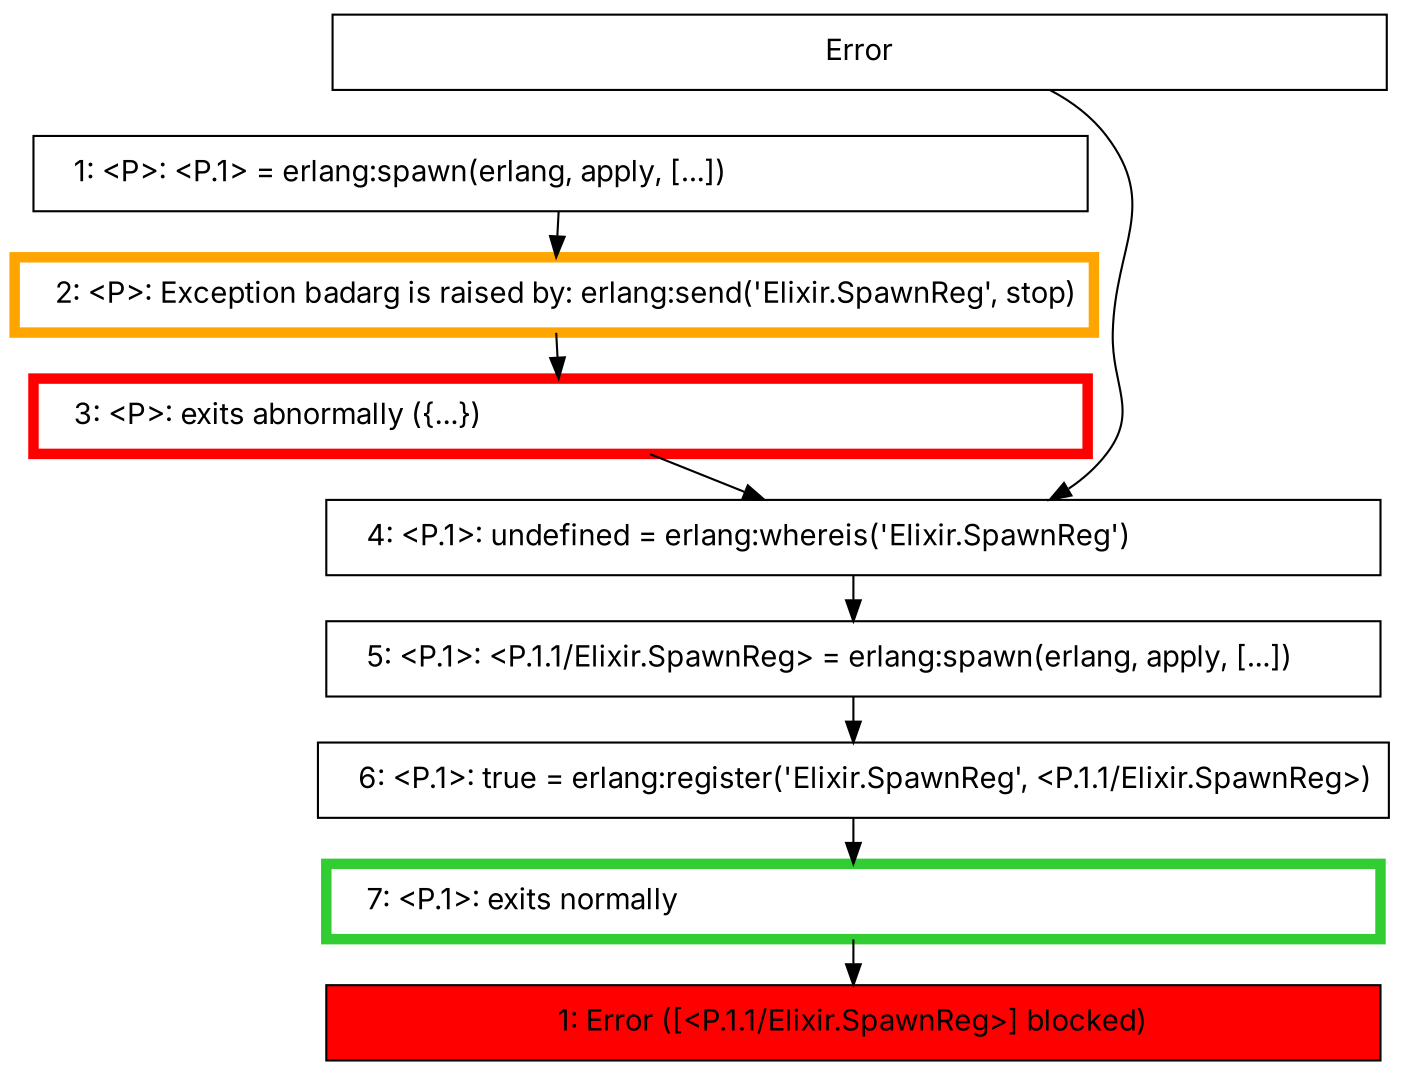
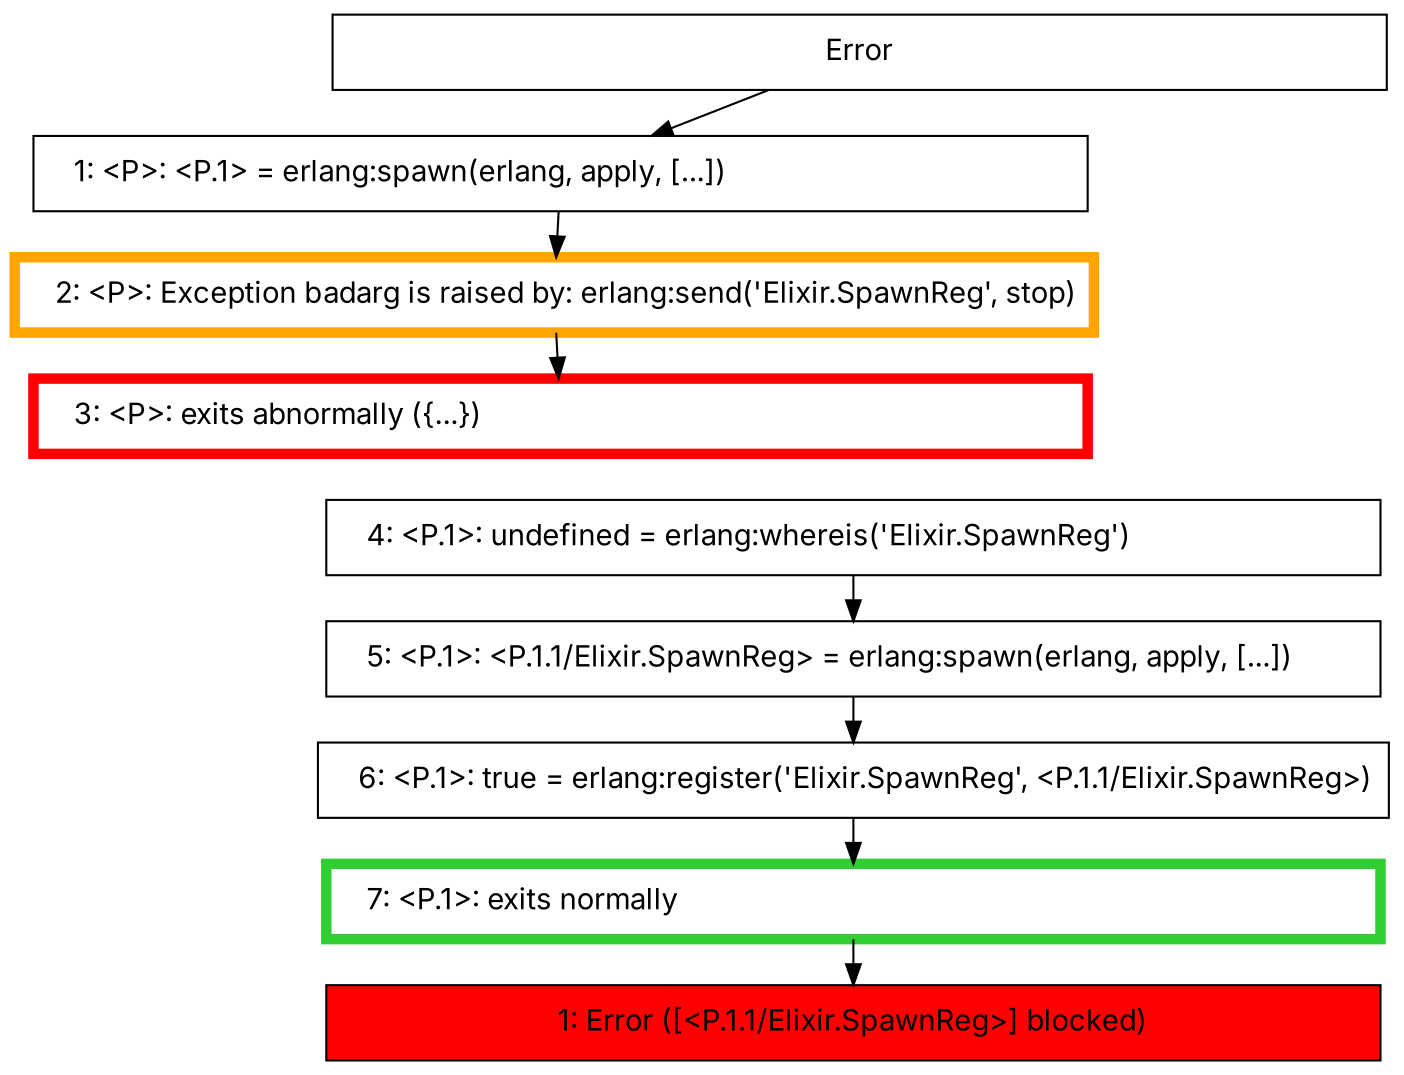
edge "Error" -> "4: <P.1>: undefined = erlang:whereis('Elixir.SpawnReg')": now "Error" -> "1: <P>: <P.1> = erlang:spawn(erlang, apply, [...])"
edge "3: <P>: exits abnormally ({...})" -> "4: <P.1>: undefined = erlang:whereis('Elixir.SpawnReg')": removed
